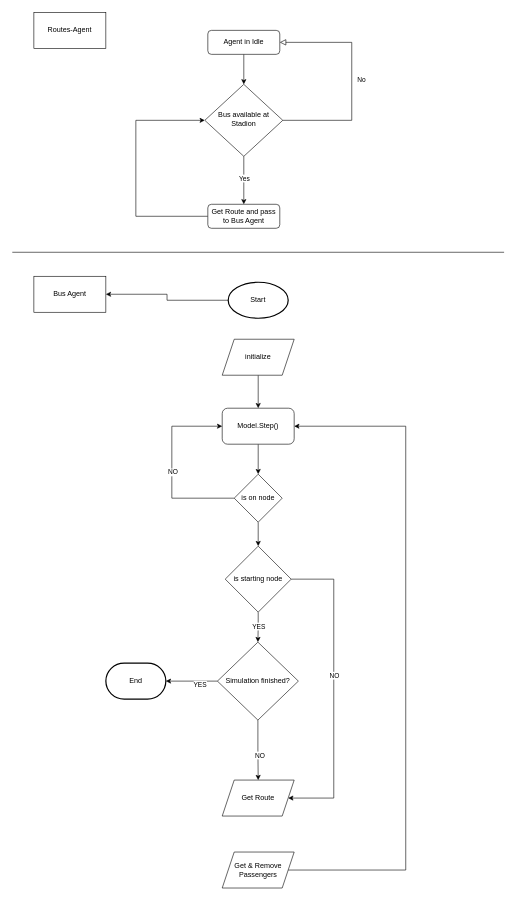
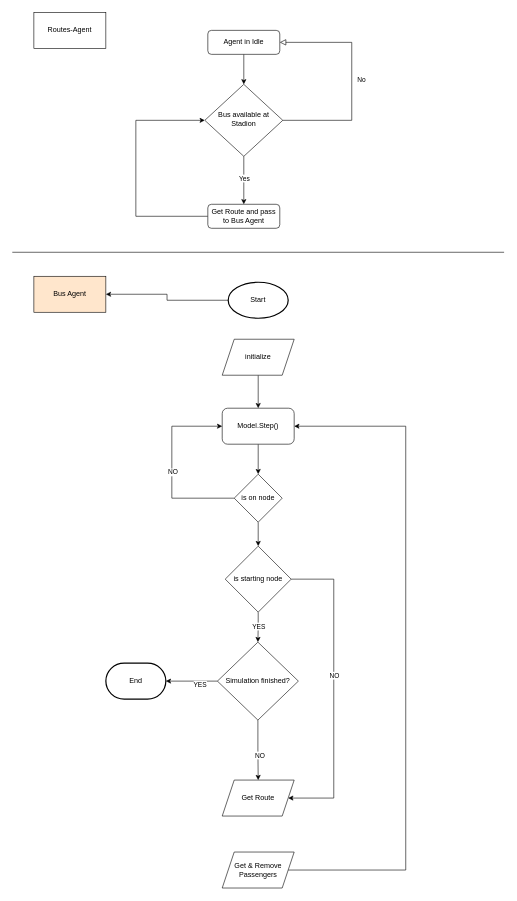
node "Bus Agent": fillcolor #ffffff -> #ffe6cc
